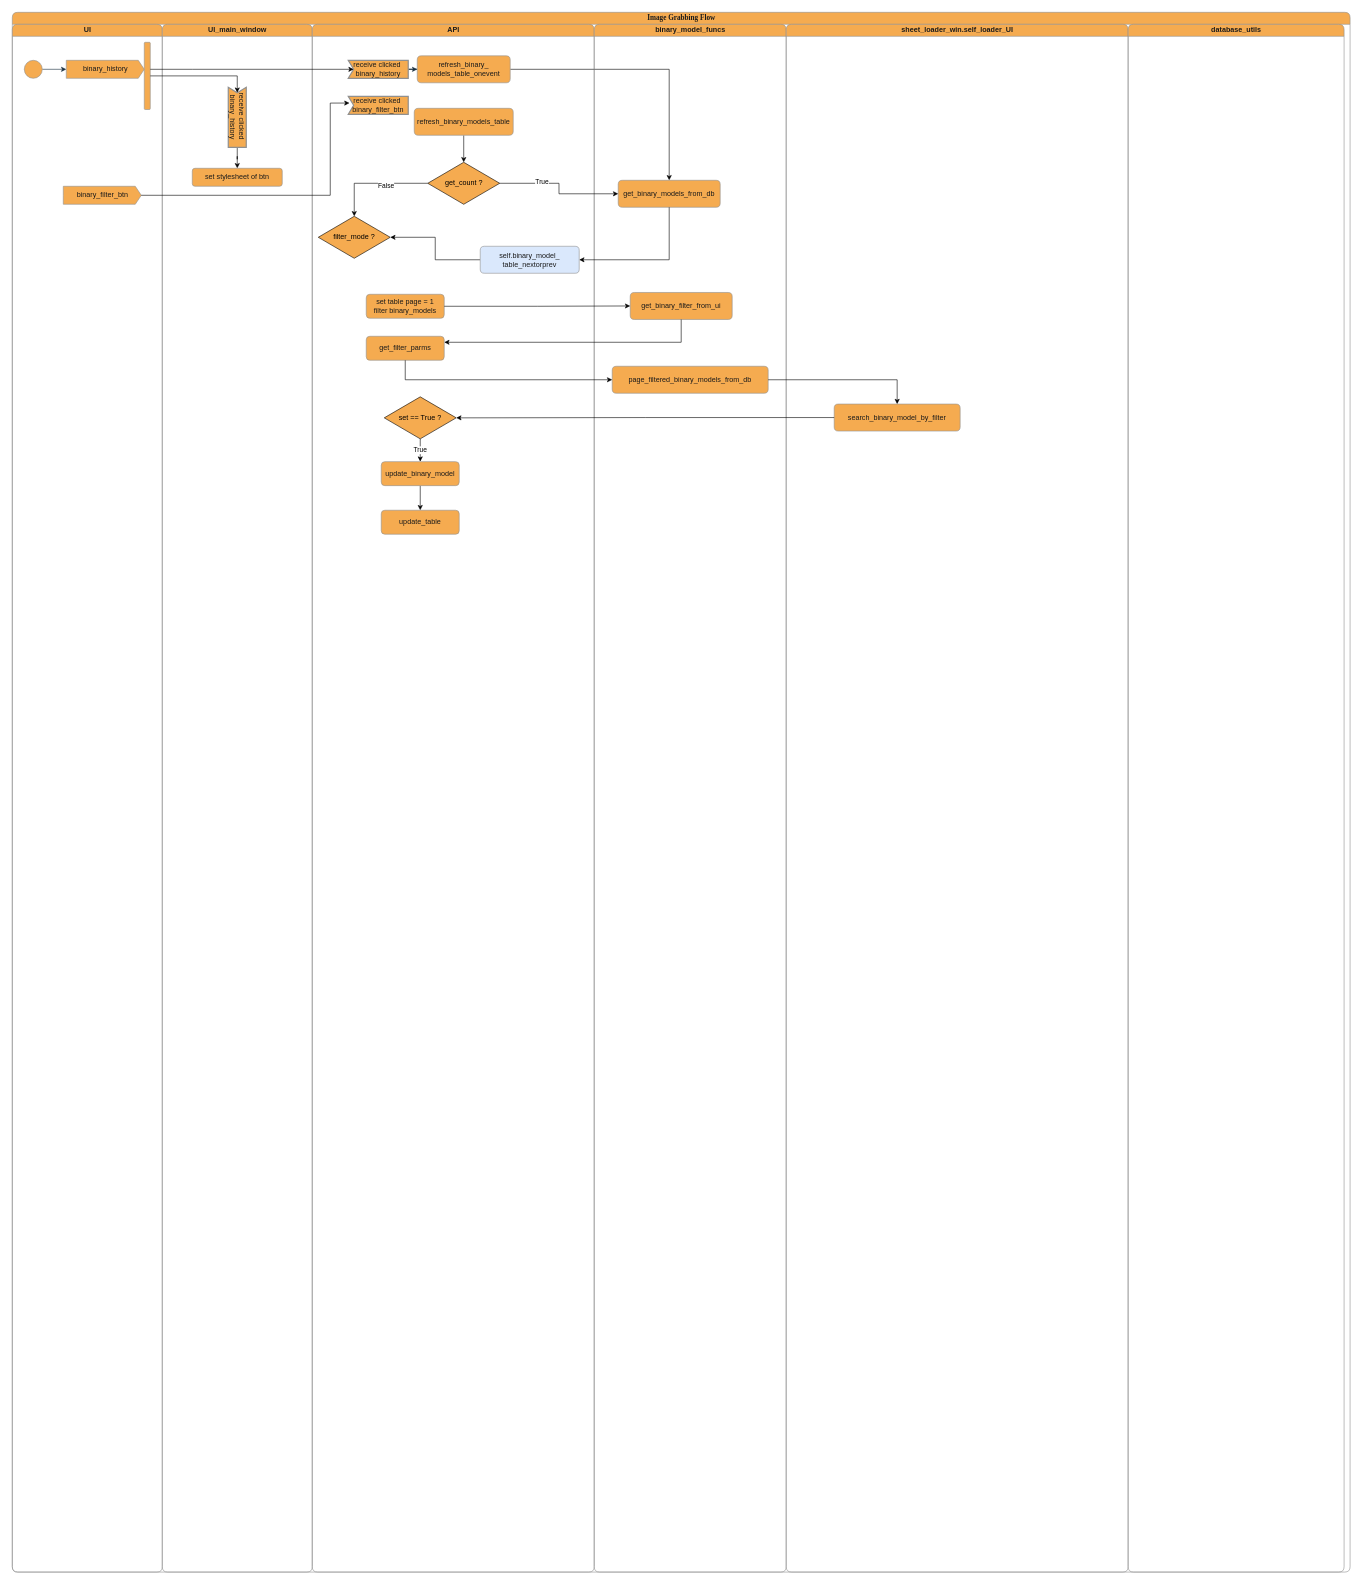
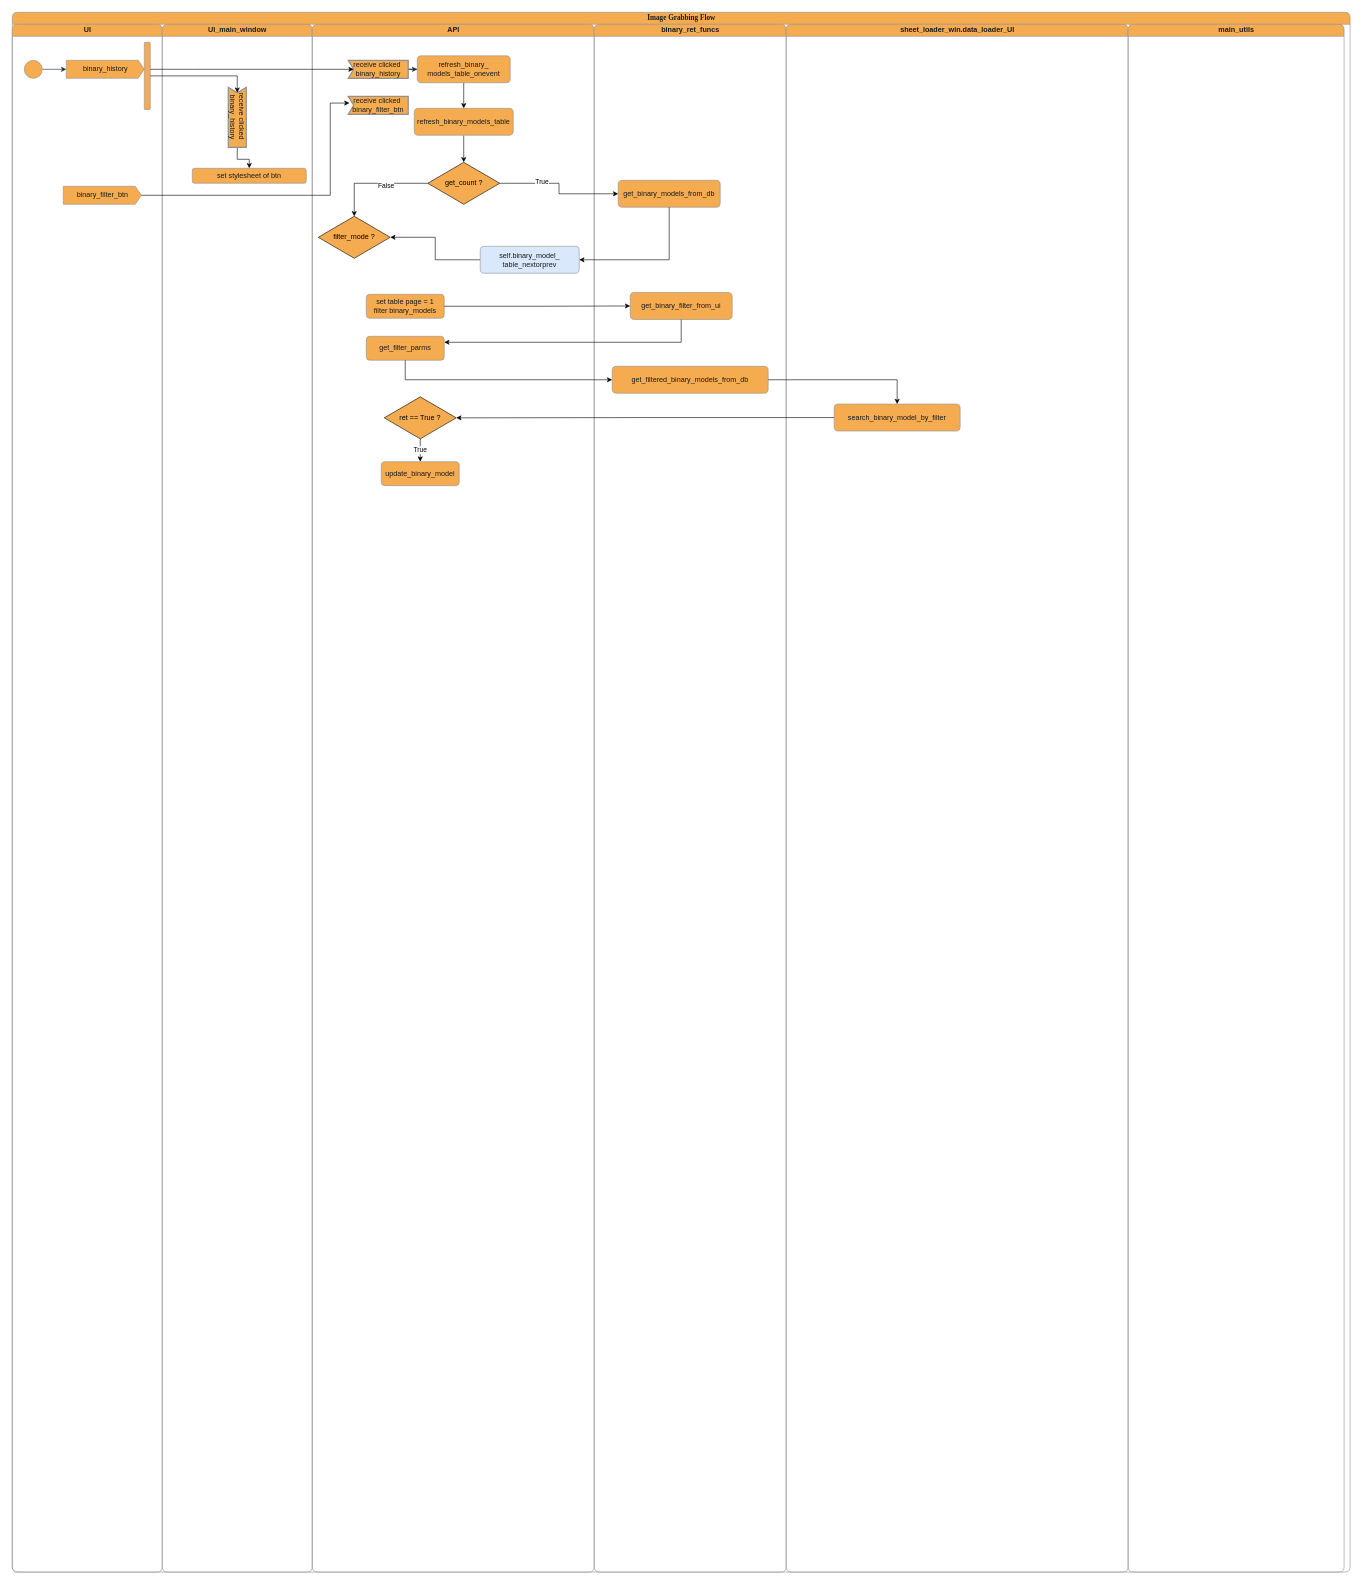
node "binary_model_funcs": label "binary_model_funcs" -> "binary_ret_funcs"
node "sheet_loader_win.self_loader_UI": label "sheet_loader_win.self_loader_UI" -> "sheet_loader_win.data_loader_UI"
node "database_utils": label "database_utils" -> "main_utils"
edge "refresh_binary_ models_table_onevent" -> "get_binary_models_from_db": now "refresh_binary_ models_table_onevent" -> "refresh_binary_models_table"
node "set stylesheet of btn": size 90x18 -> 114x15
node "page_filtered_binary_models_from_db": label "page_filtered_binary_models_from_db" -> "get_filtered_binary_models_from_db"
node "set == True ?": label "set == True ?" -> "ret == True ?"
edge "update_binary_model" -> "update_table": removed
node "update_table": removed
